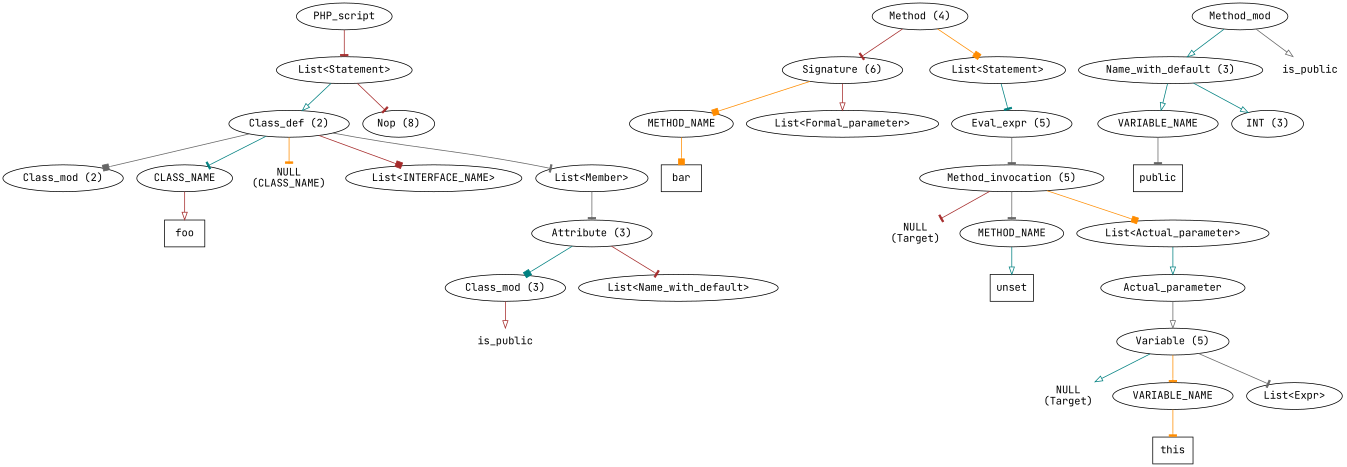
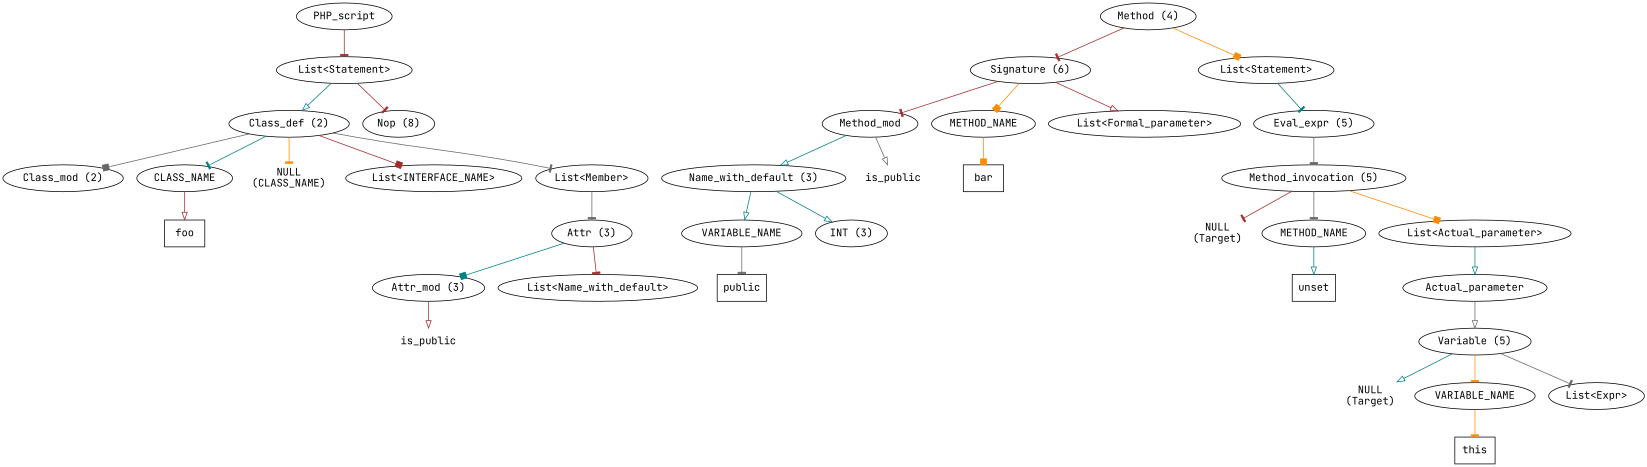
edge "Signature (6)" -> "Method_mod": added
node "Attribute (3)": label "Attribute (3)" -> "Attr (3)"
node "Class_mod (3)": label "Class_mod (3)" -> "Attr_mod (3)"
